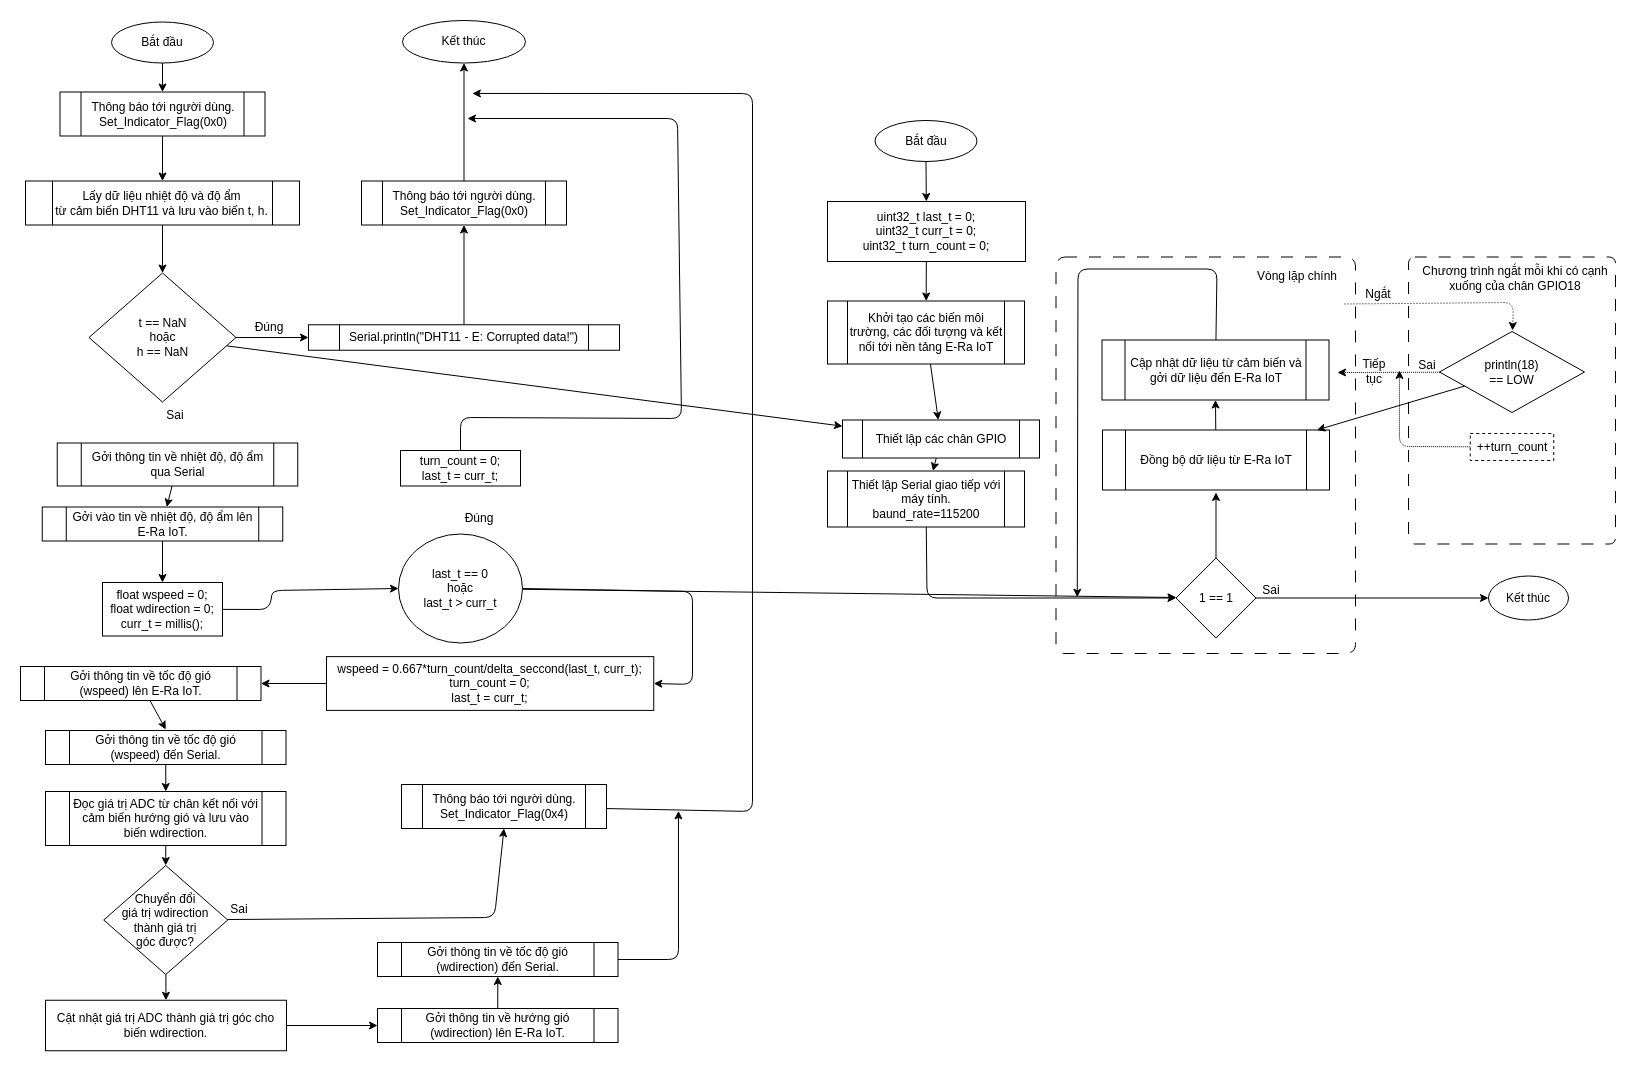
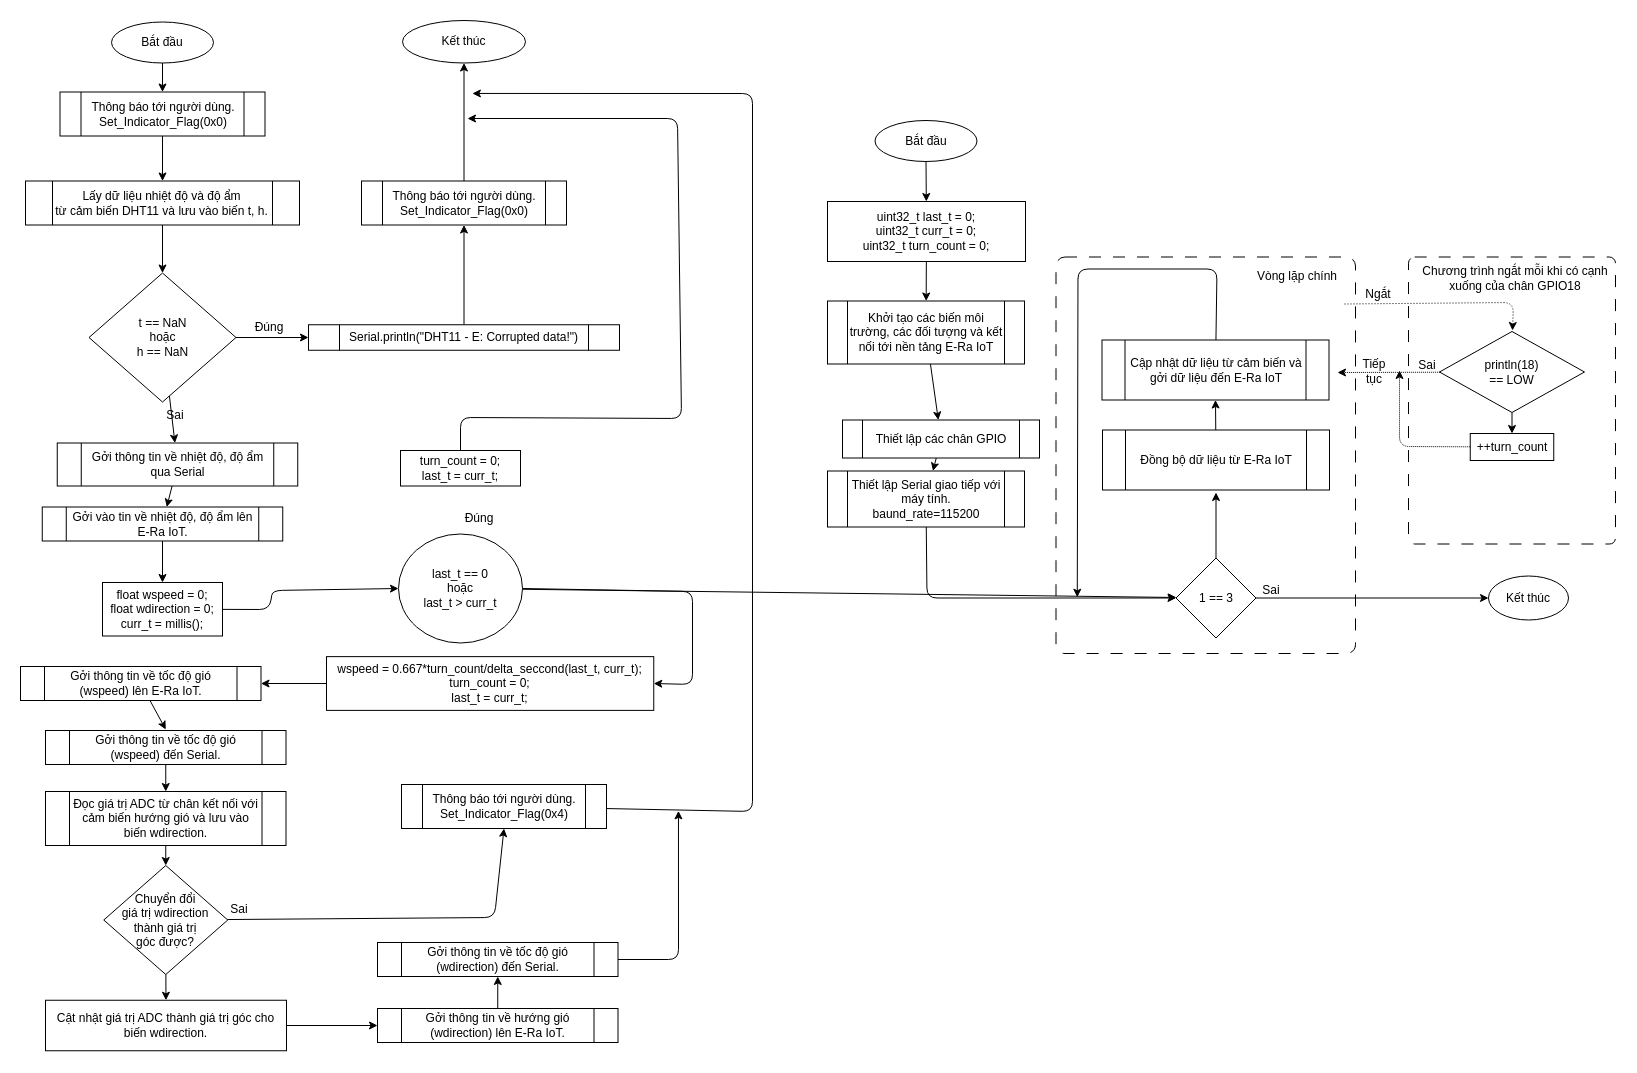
edge "t == NaN hoặc h == NaN" -> "Thiết lập các chân GPIO": now "t == NaN hoặc h == NaN" -> "Gởi thông tin về nhiệt độ, độ ẩm qua Serial"
edge "println(18) == LOW" -> "Đồng bộ dữ liệu từ E-Ra IoT": now "println(18) == LOW" -> "++turn_count"
node "++turn_count": style dashed -> solid
node "1 == 1": label "1 == 1" -> "1 == 3"
